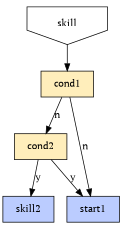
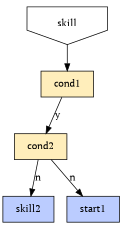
edge "cond1" -> "cond2": label "n" -> "y"
edge "cond1" -> "start1": removed, label "n"
edge "cond2" -> "skill2": label "y" -> "n"
edge "cond2" -> "start1": label "y" -> "n"
